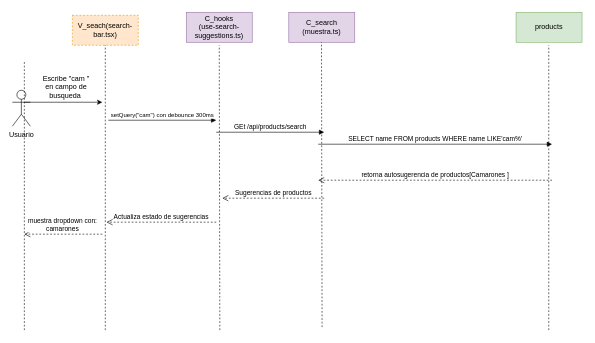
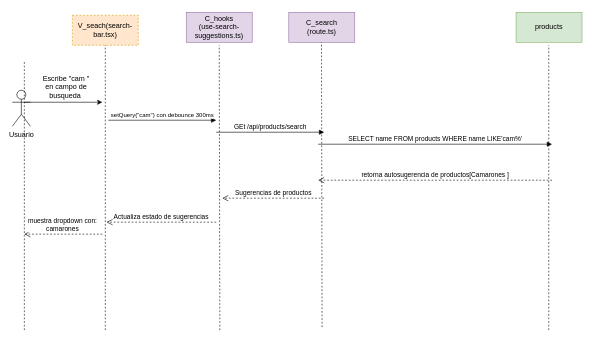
node "C_search (muestra.ts)": label "C_search (muestra.ts)" -> "C_search (route.ts)"
